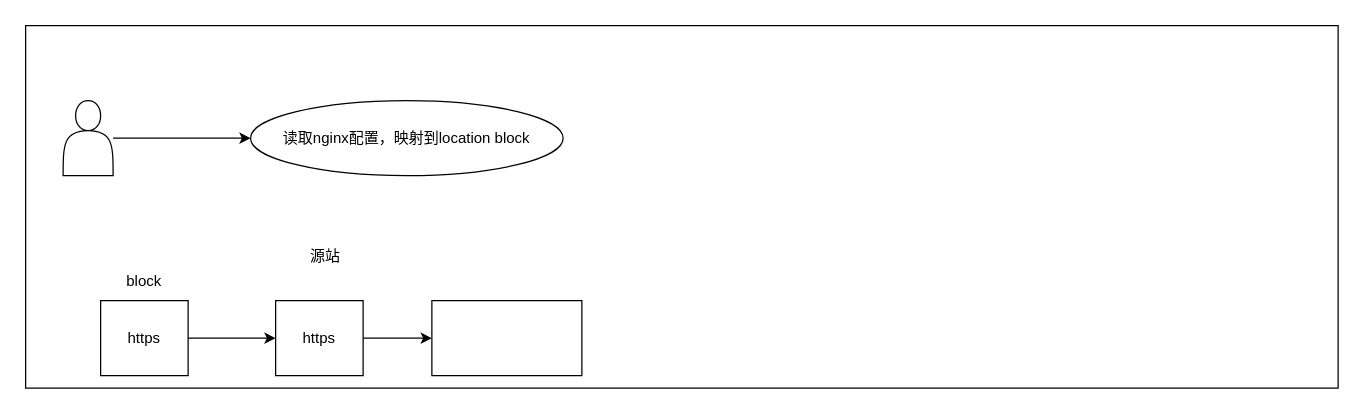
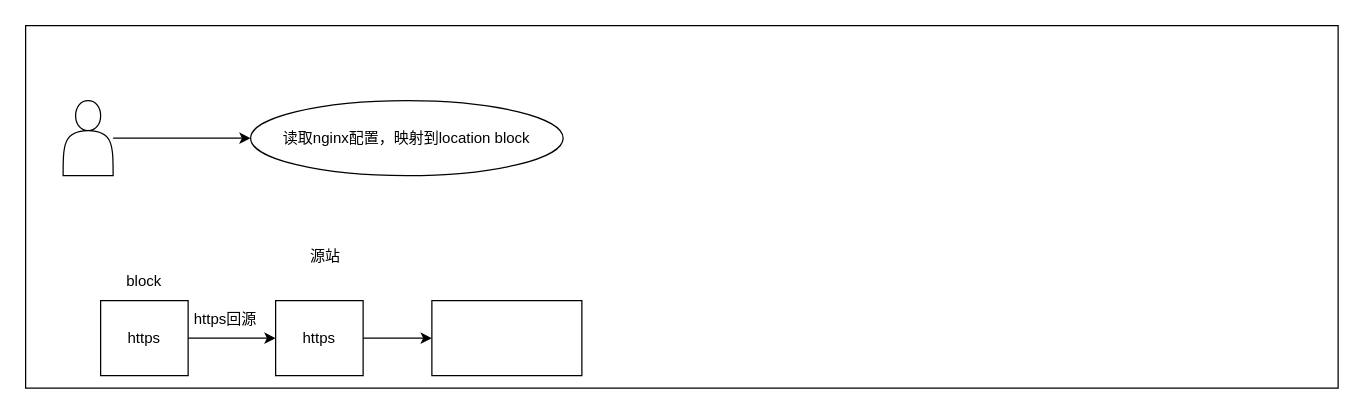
node "https回源": added
